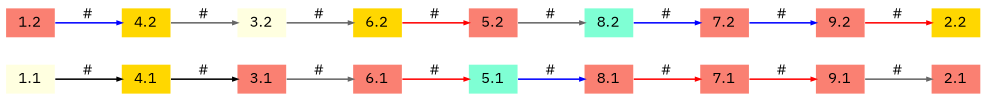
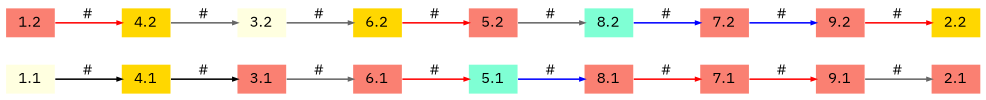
edge "1.2" -> "4.2": color blue -> red
